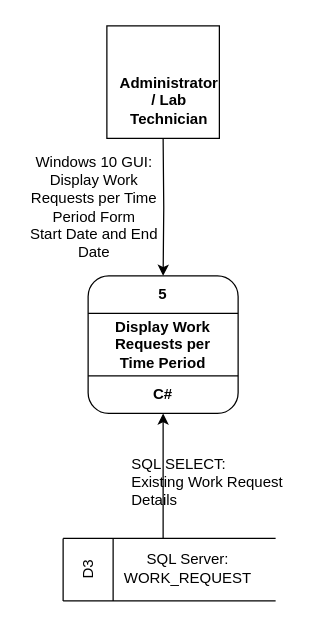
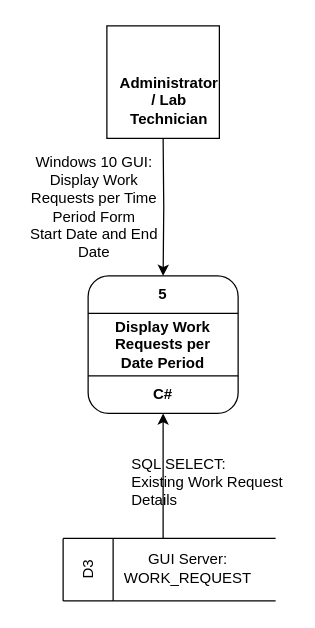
node "Display Work Requests per Time Period": label "Display Work Requests per Time Period" -> "Display Work Requests per Date Period"
node "SQL Server: WORK_REQUEST": label "SQL Server: WORK_REQUEST" -> "GUI Server: WORK_REQUEST"
